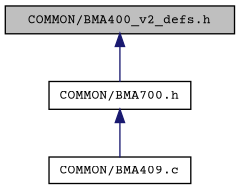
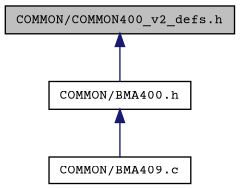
node "COMMON/BMA400_v2_defs.h": label "COMMON/BMA400_v2_defs.h" -> "COMMON/COMMON400_v2_defs.h"
node "COMMON/BMA700.h": label "COMMON/BMA700.h" -> "COMMON/BMA400.h"
